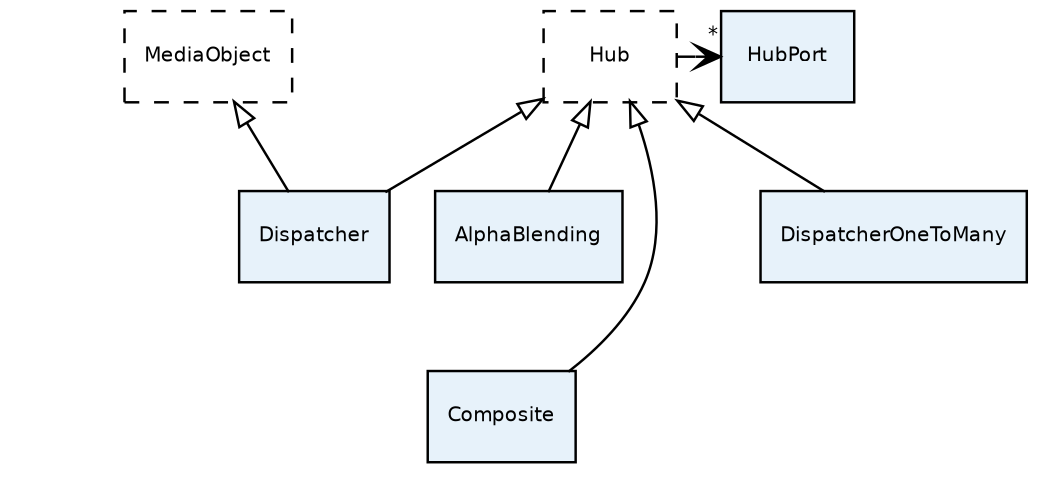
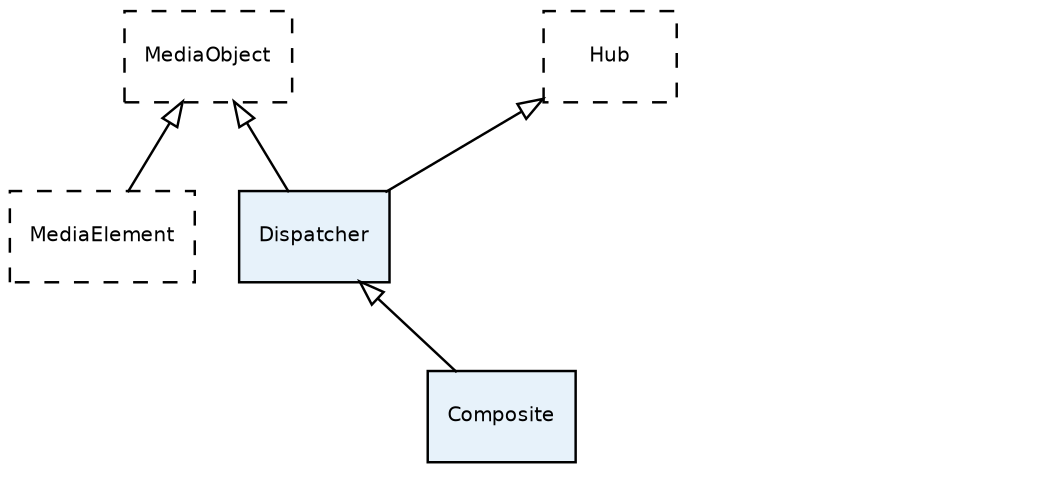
node "HubPort": removed
node "MediaElement": added
node "AlphaBlending": removed
node "DispatcherOneToMany": removed
edge "Composite" -> "Hub": now "Composite" -> "Dispatcher"
